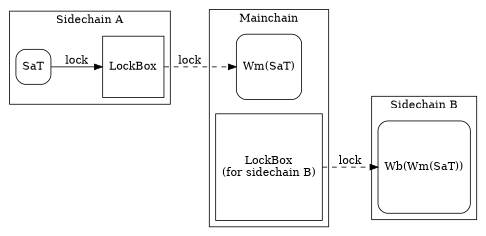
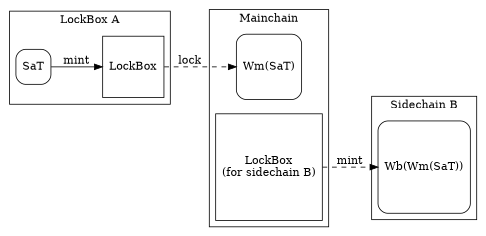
cluster "Sidechain A": label "Sidechain A" -> "LockBox A"
edge "SaT" -> "LockBox": label "lock" -> "mint"
edge "LockBox (for sidechain B)" -> "Wb(Wm(SaT))": label "lock" -> "mint"
